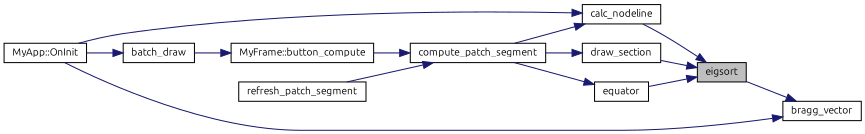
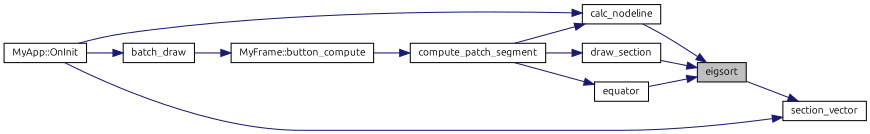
node "refresh_patch_segment": removed
node "bragg_vector": label "bragg_vector" -> "section_vector"
